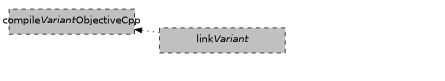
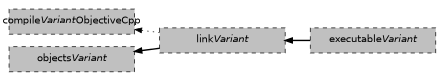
node "executable": added
node "objects": added
